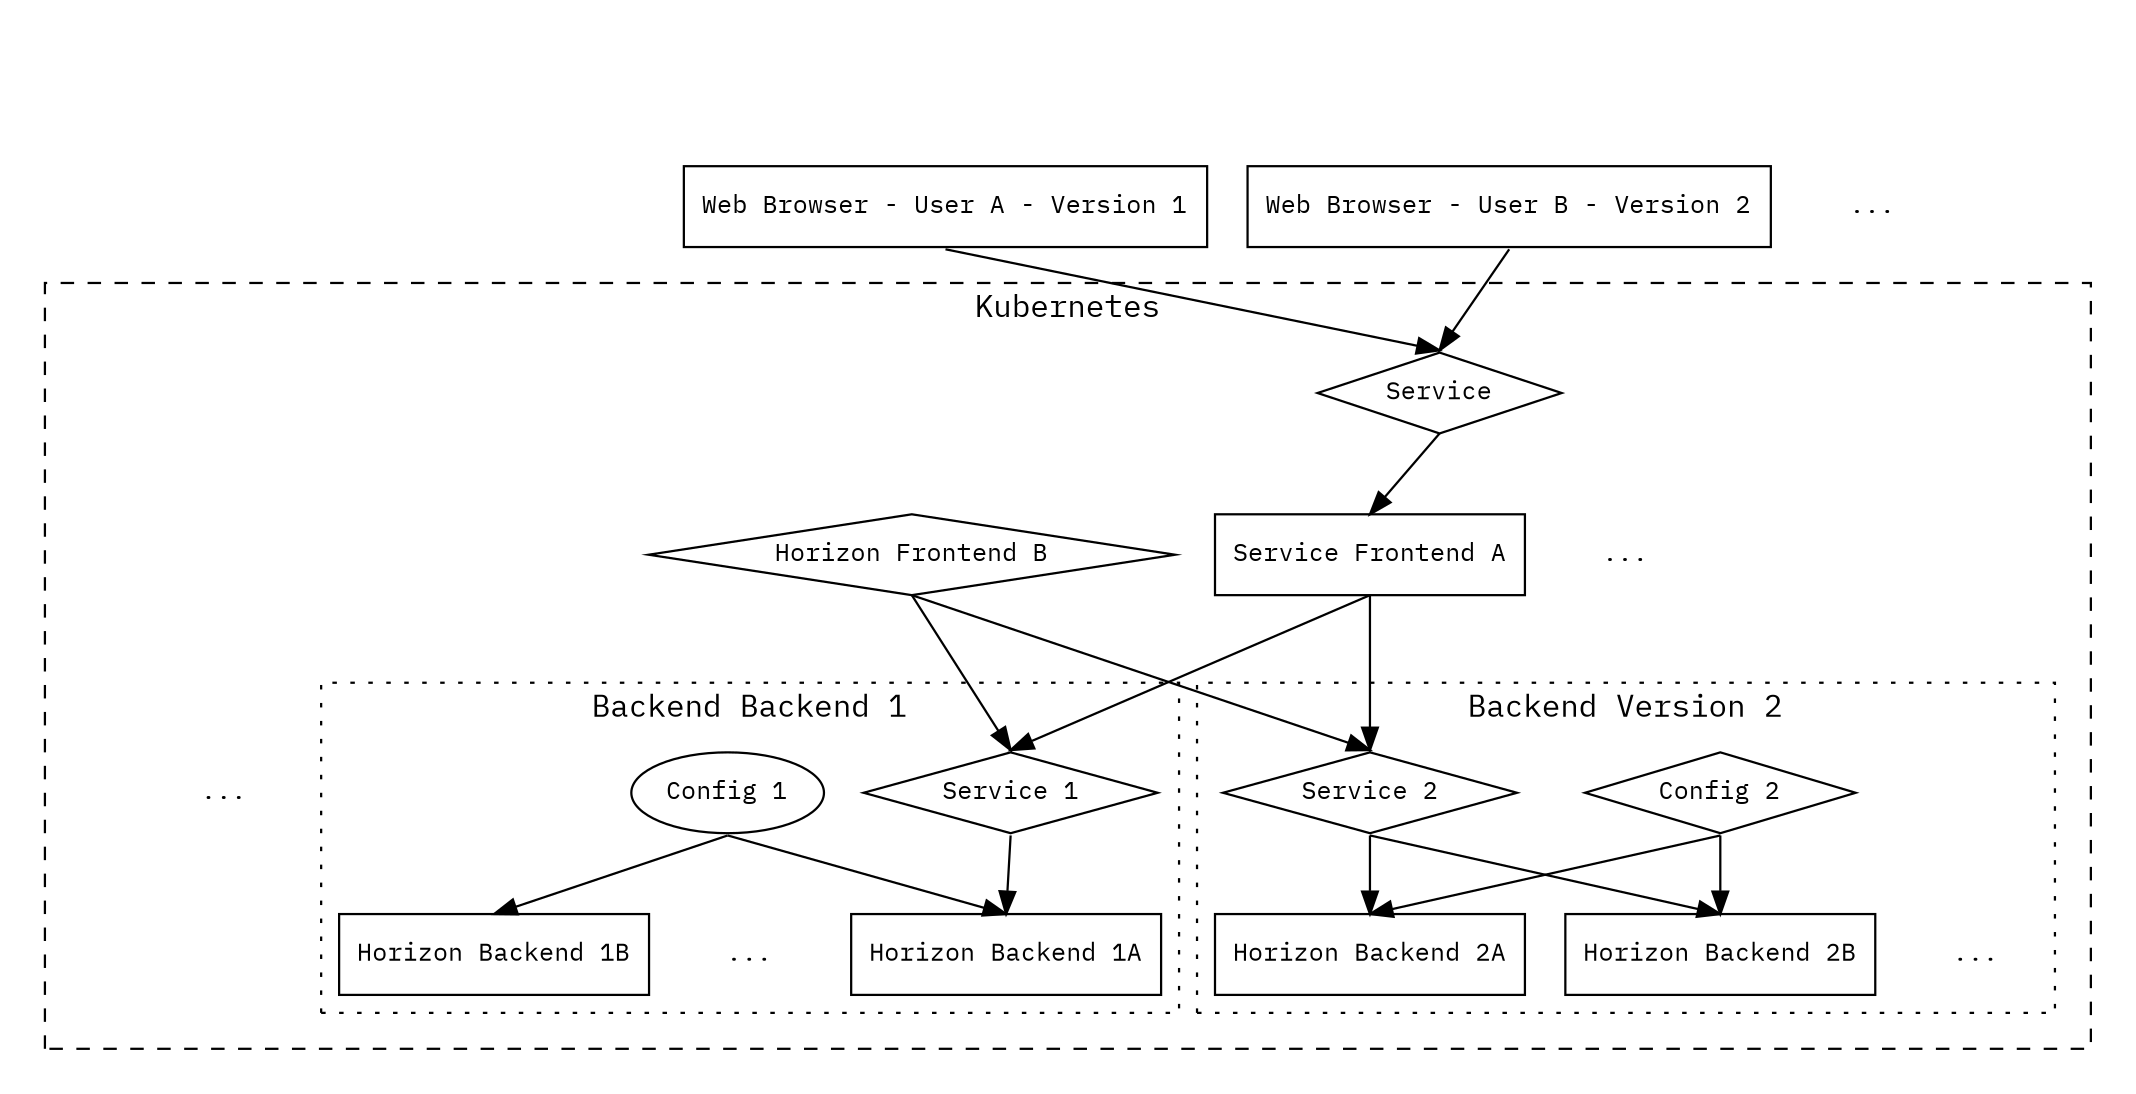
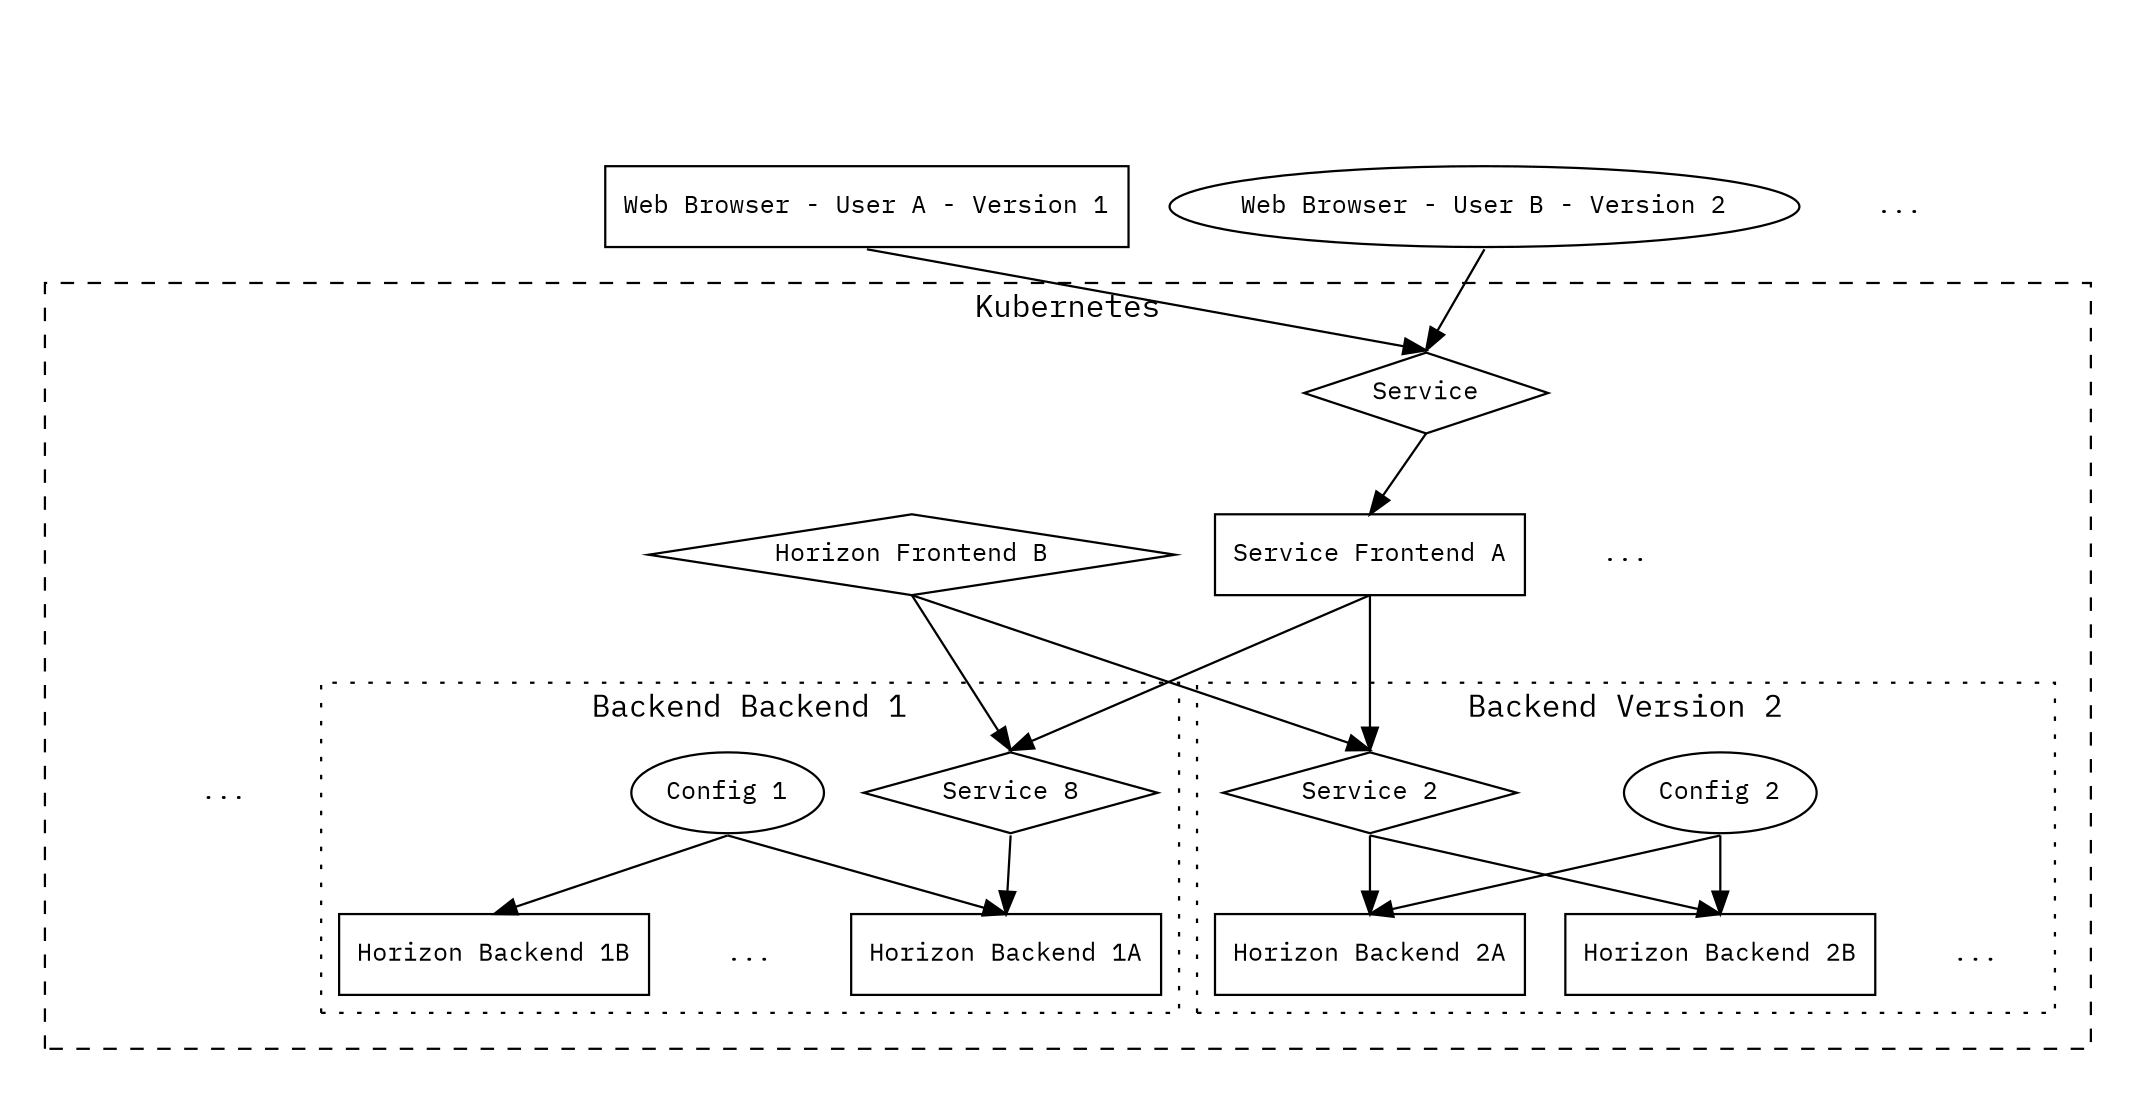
node "Web Browser - User B - Version 2": shape box -> ellipse
node "Service 1": label "Service 1" -> "Service 8"
node "Config 2": shape diamond -> ellipse
